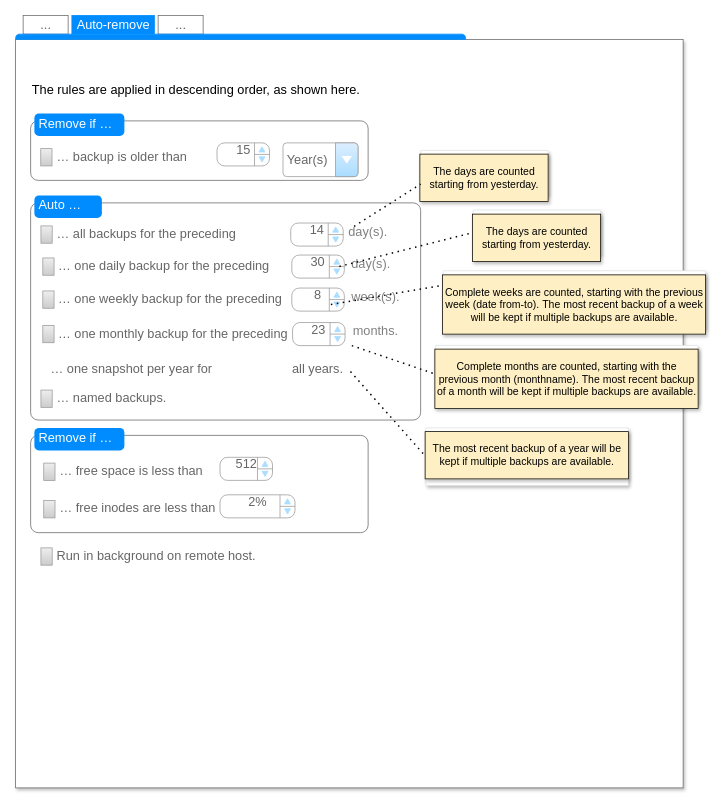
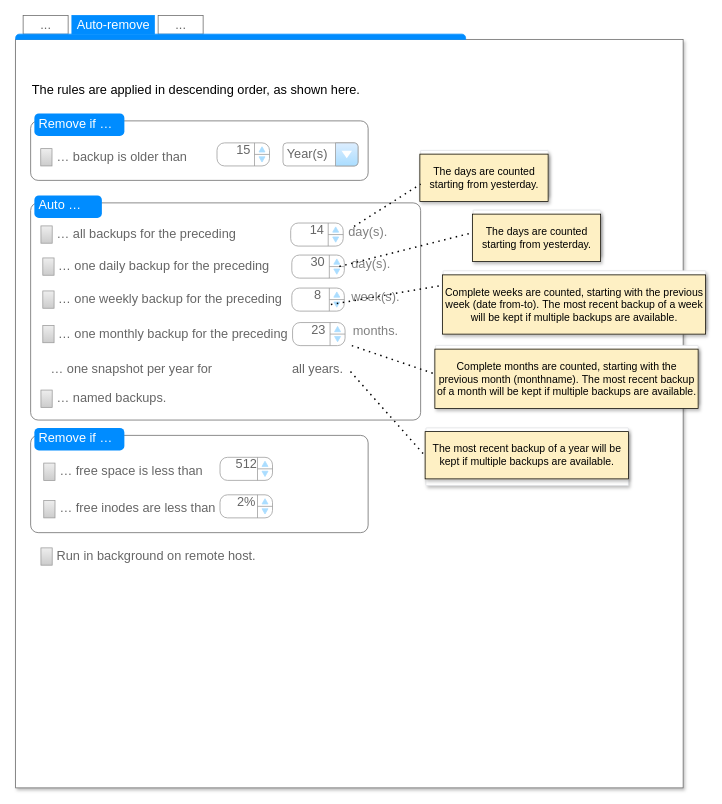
node "Year(s)": size 75x34 -> 75x23
node "2%": size 75x23 -> 53x23
